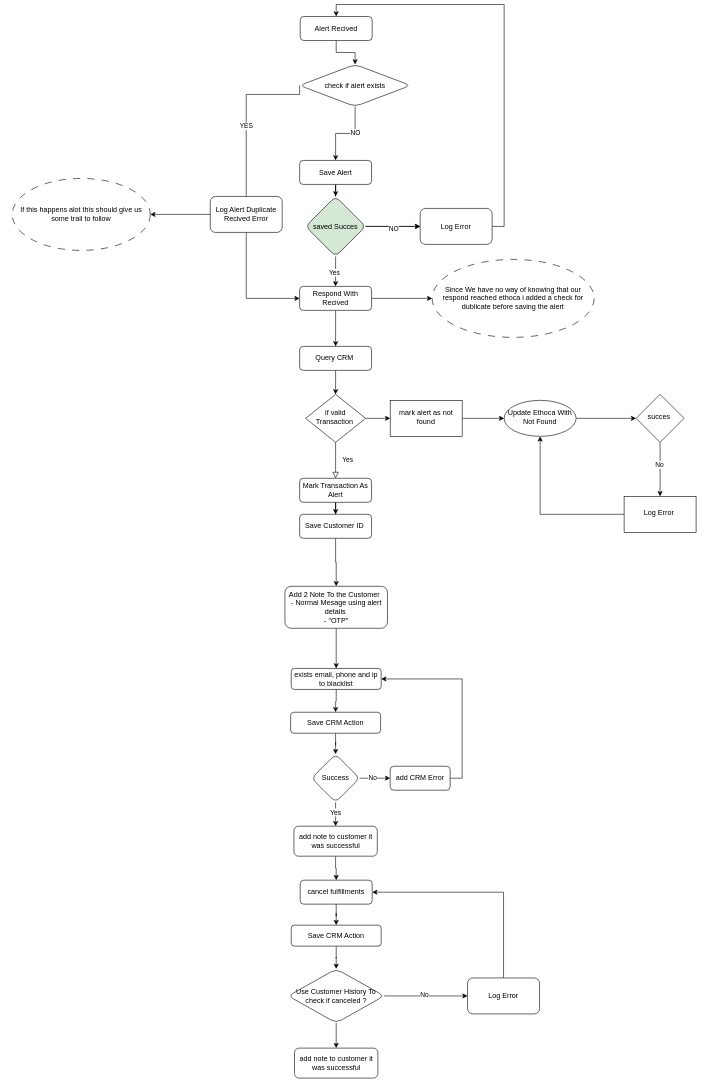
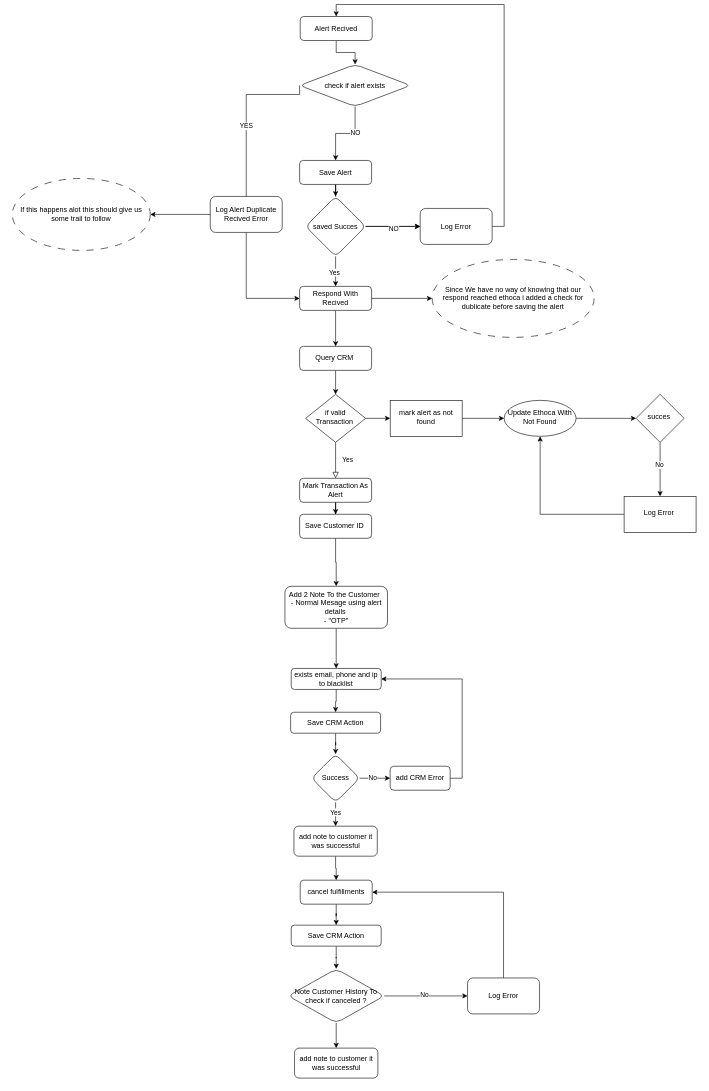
node "saved Succes": fillcolor #d5e8d4 -> #ffffff
node "Use Customer History To check if canceled ?": label "Use Customer History To check if canceled ?" -> "Note Customer History To check if canceled ?"
